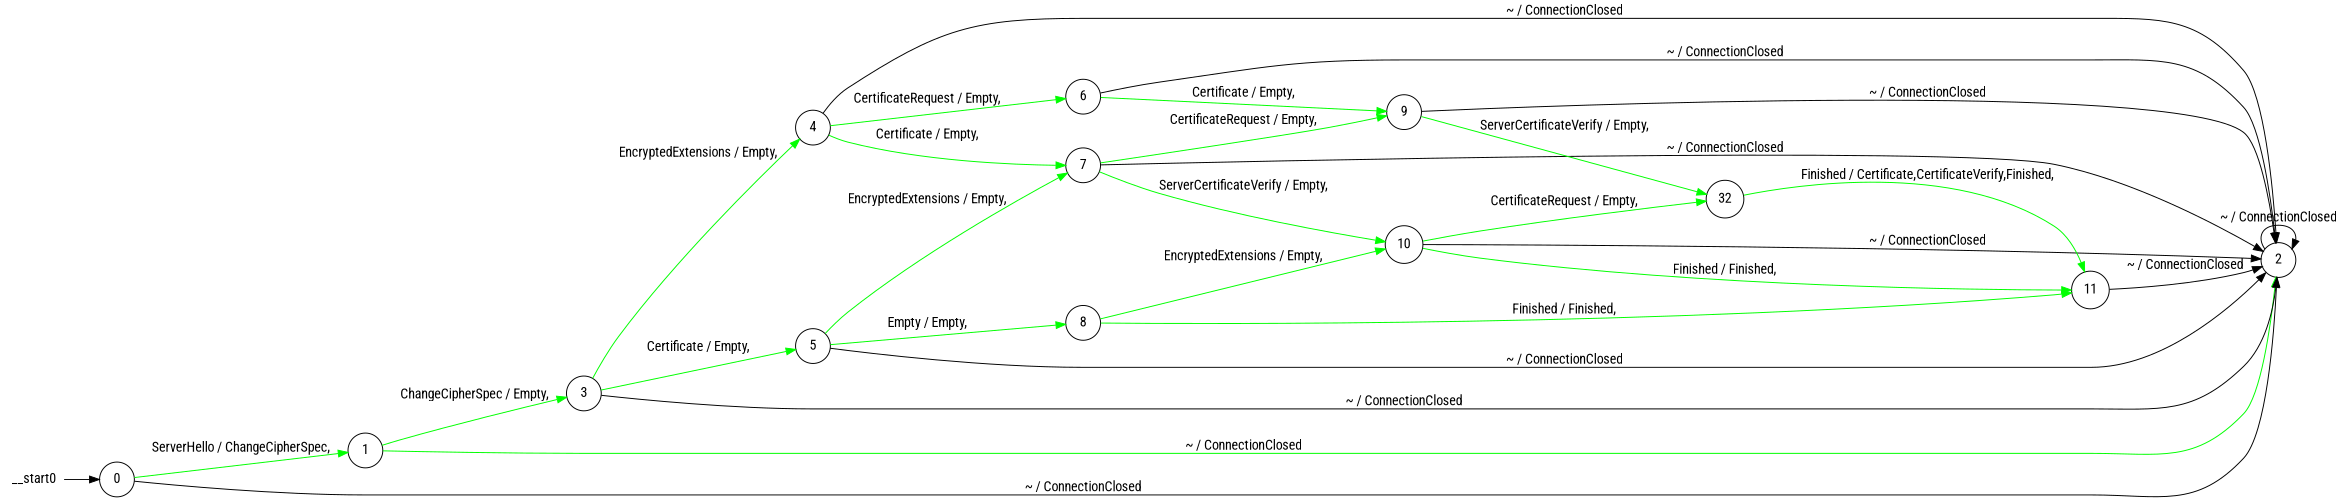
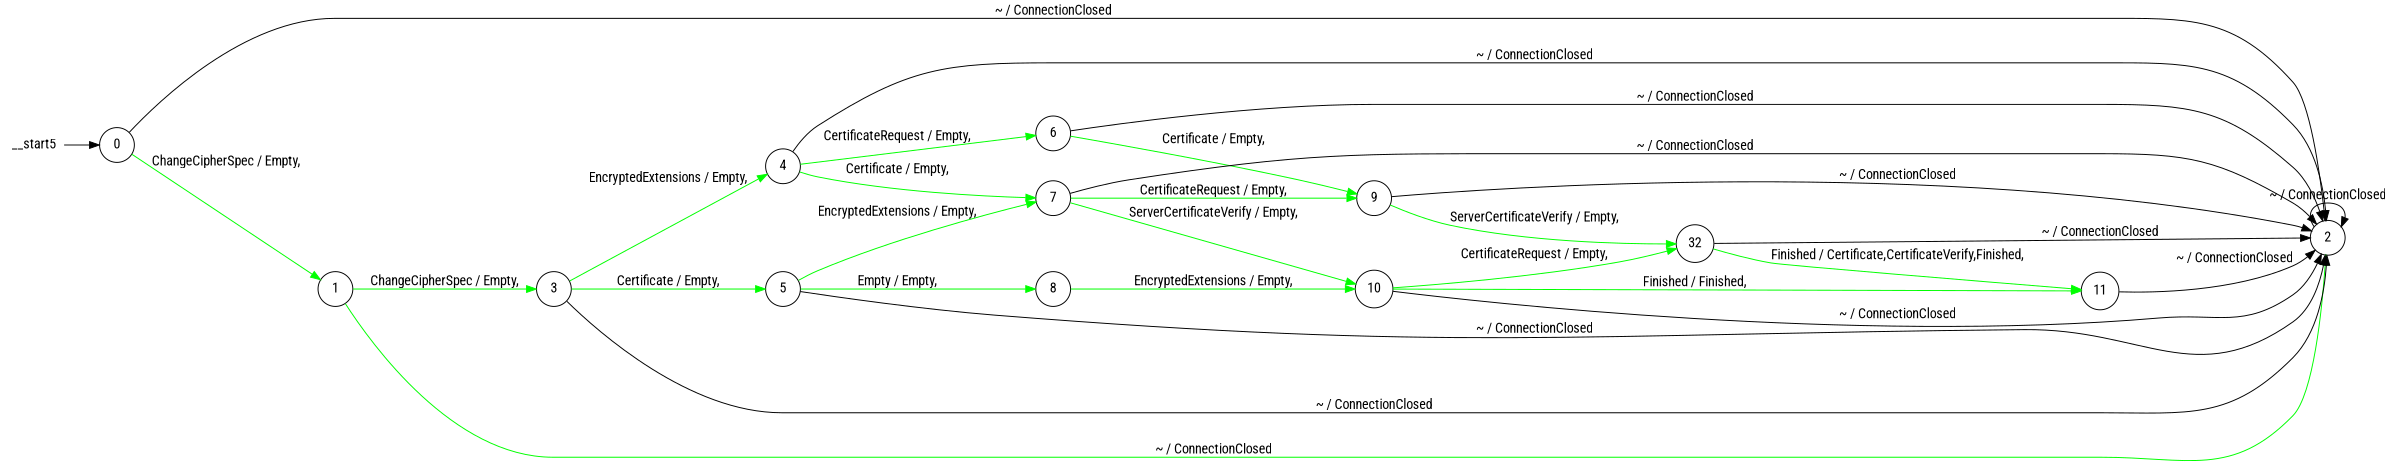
edge "32" -> "2": added, label "~ / ConnectionClosed"
edge "8" -> "11": removed, label "Finished / Finished,"
edge "0" -> "1": label "ServerHello / ChangeCipherSpec," -> "ChangeCipherSpec / Empty,"
node "__start0": label "__start0" -> "__start5"
